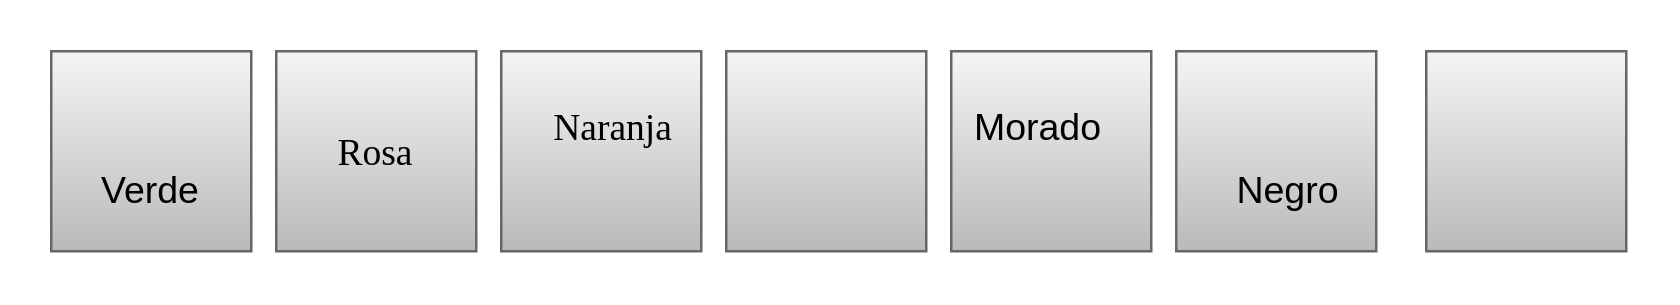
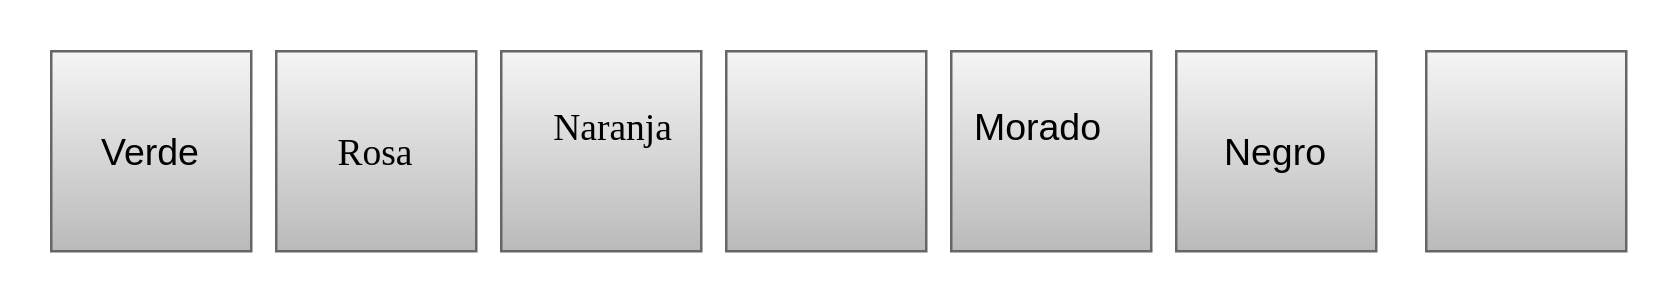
node "Verde": moved (151, 189) -> (151, 151)
node "Negro": moved (1289, 189) -> (1276, 151)
